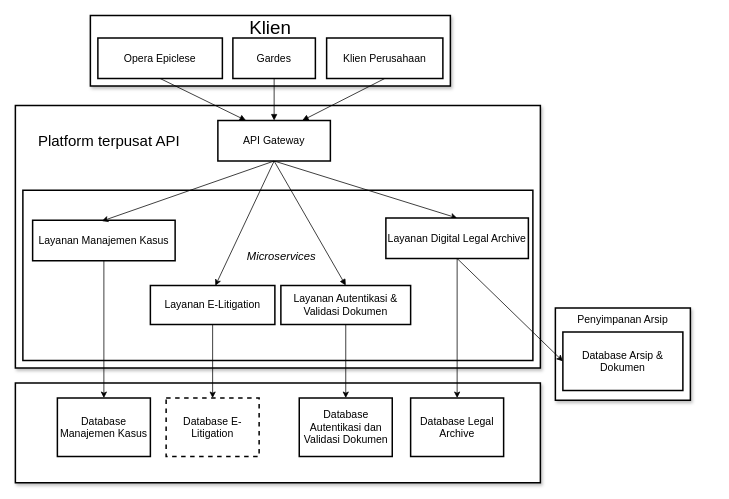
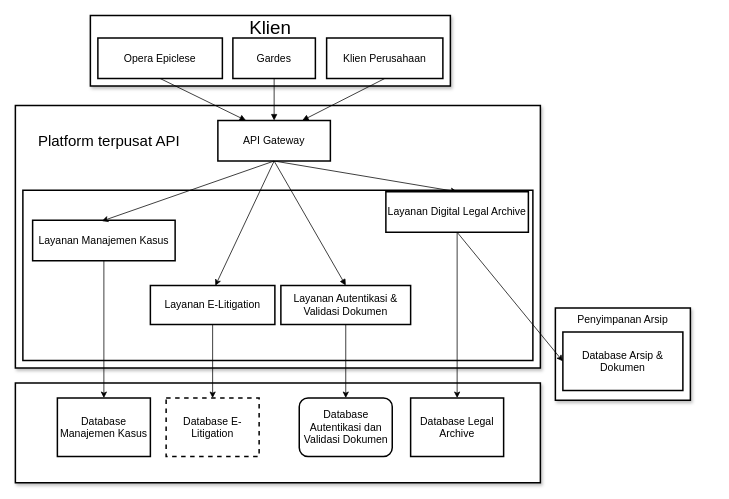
node "Layanan Digital Legal Archive": moved (457, 238) -> (457, 212)
node "Microservices": removed
node "Database Autentikasi dan Validasi Dokumen": shape rectangle -> rounded rectangle
